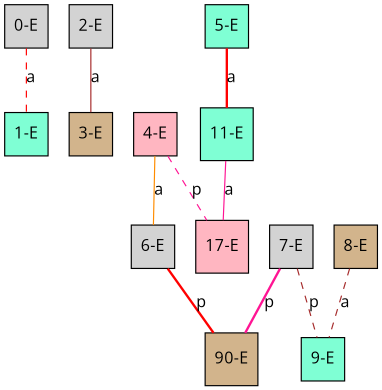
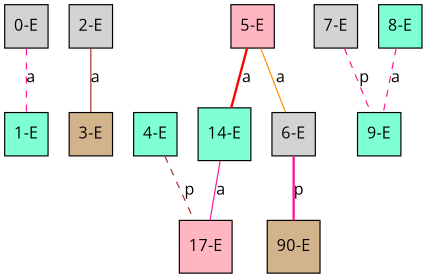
node "5-E": fillcolor aquamarine -> lightpink
edge "0-E" -- "1-E": color red -> deeppink
node "4-E": fillcolor lightpink -> aquamarine
node "11-E": label "11-E" -> "14-E"
edge "4-E" -- "17-E": color deeppink -> brown
edge "4-E" -- "6-E": now "5-E" -- "6-E"
node "8-E": fillcolor tan -> aquamarine
edge "6-E" -- "90-E": color red -> deeppink
edge "7-E" -- "90-E": removed, label "p"
edge "7-E" -- "9-E": color brown -> deeppink
edge "8-E" -- "9-E": color brown -> deeppink
